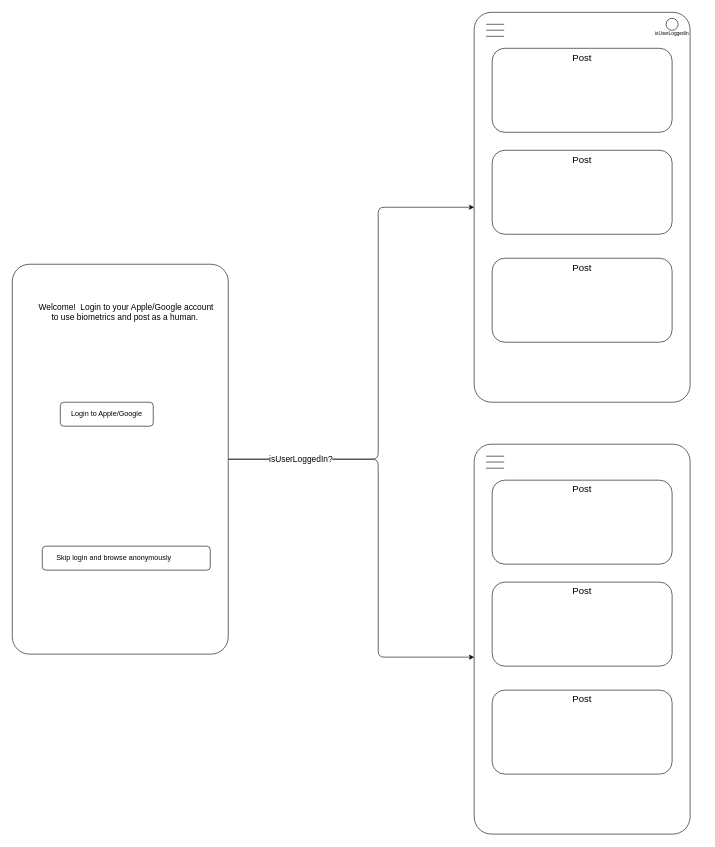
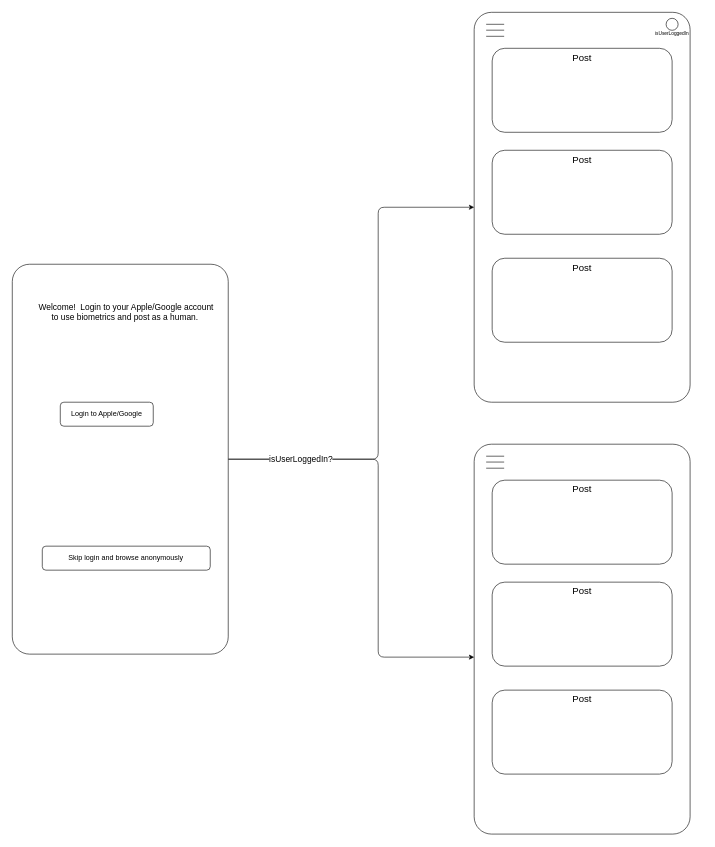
node "Skip login and browse anonymously": moved (114, 558) -> (126, 558)
